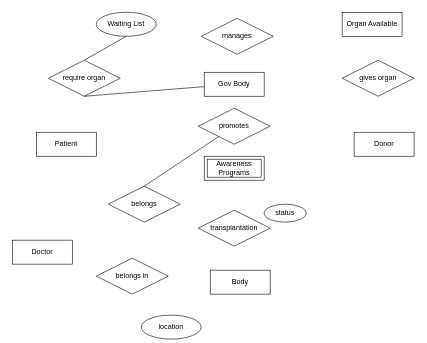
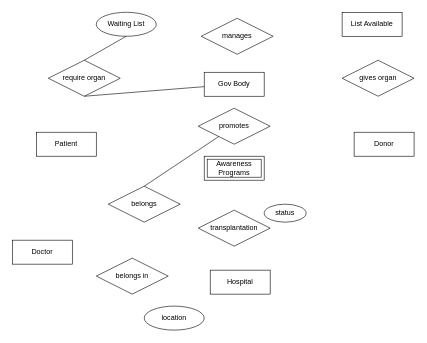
node "Organ Available": label "Organ Available" -> "List Available"
node "Body": label "Body" -> "Hospital"
node "location": moved (171, 327) -> (174, 318)
